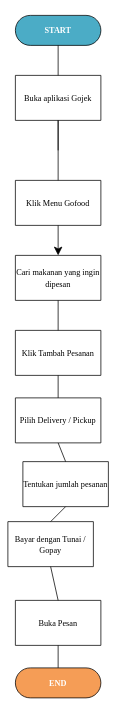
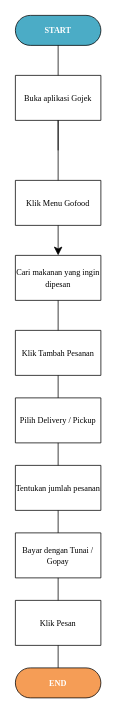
node "Tentukan jumlah pesanan": moved (66, 484) -> (58, 488)
node "Bayar dengan Tunai / Gopay": moved (51, 544) -> (58, 555)
node "Buka Pesan": label "Buka Pesan" -> "Klik Pesan"
